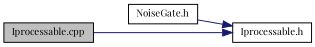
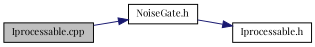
edge "Iprocessable.cpp" -> "Iprocessable.h": now "Iprocessable.cpp" -> "NoiseGate.h"
